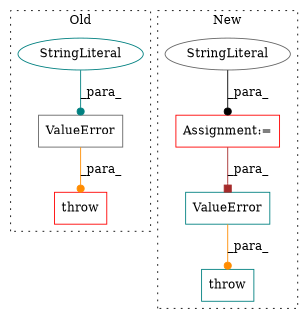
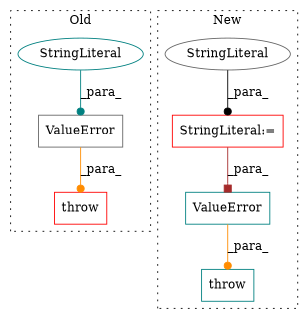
node "Assignment:=": label "Assignment:=" -> "StringLiteral:="
